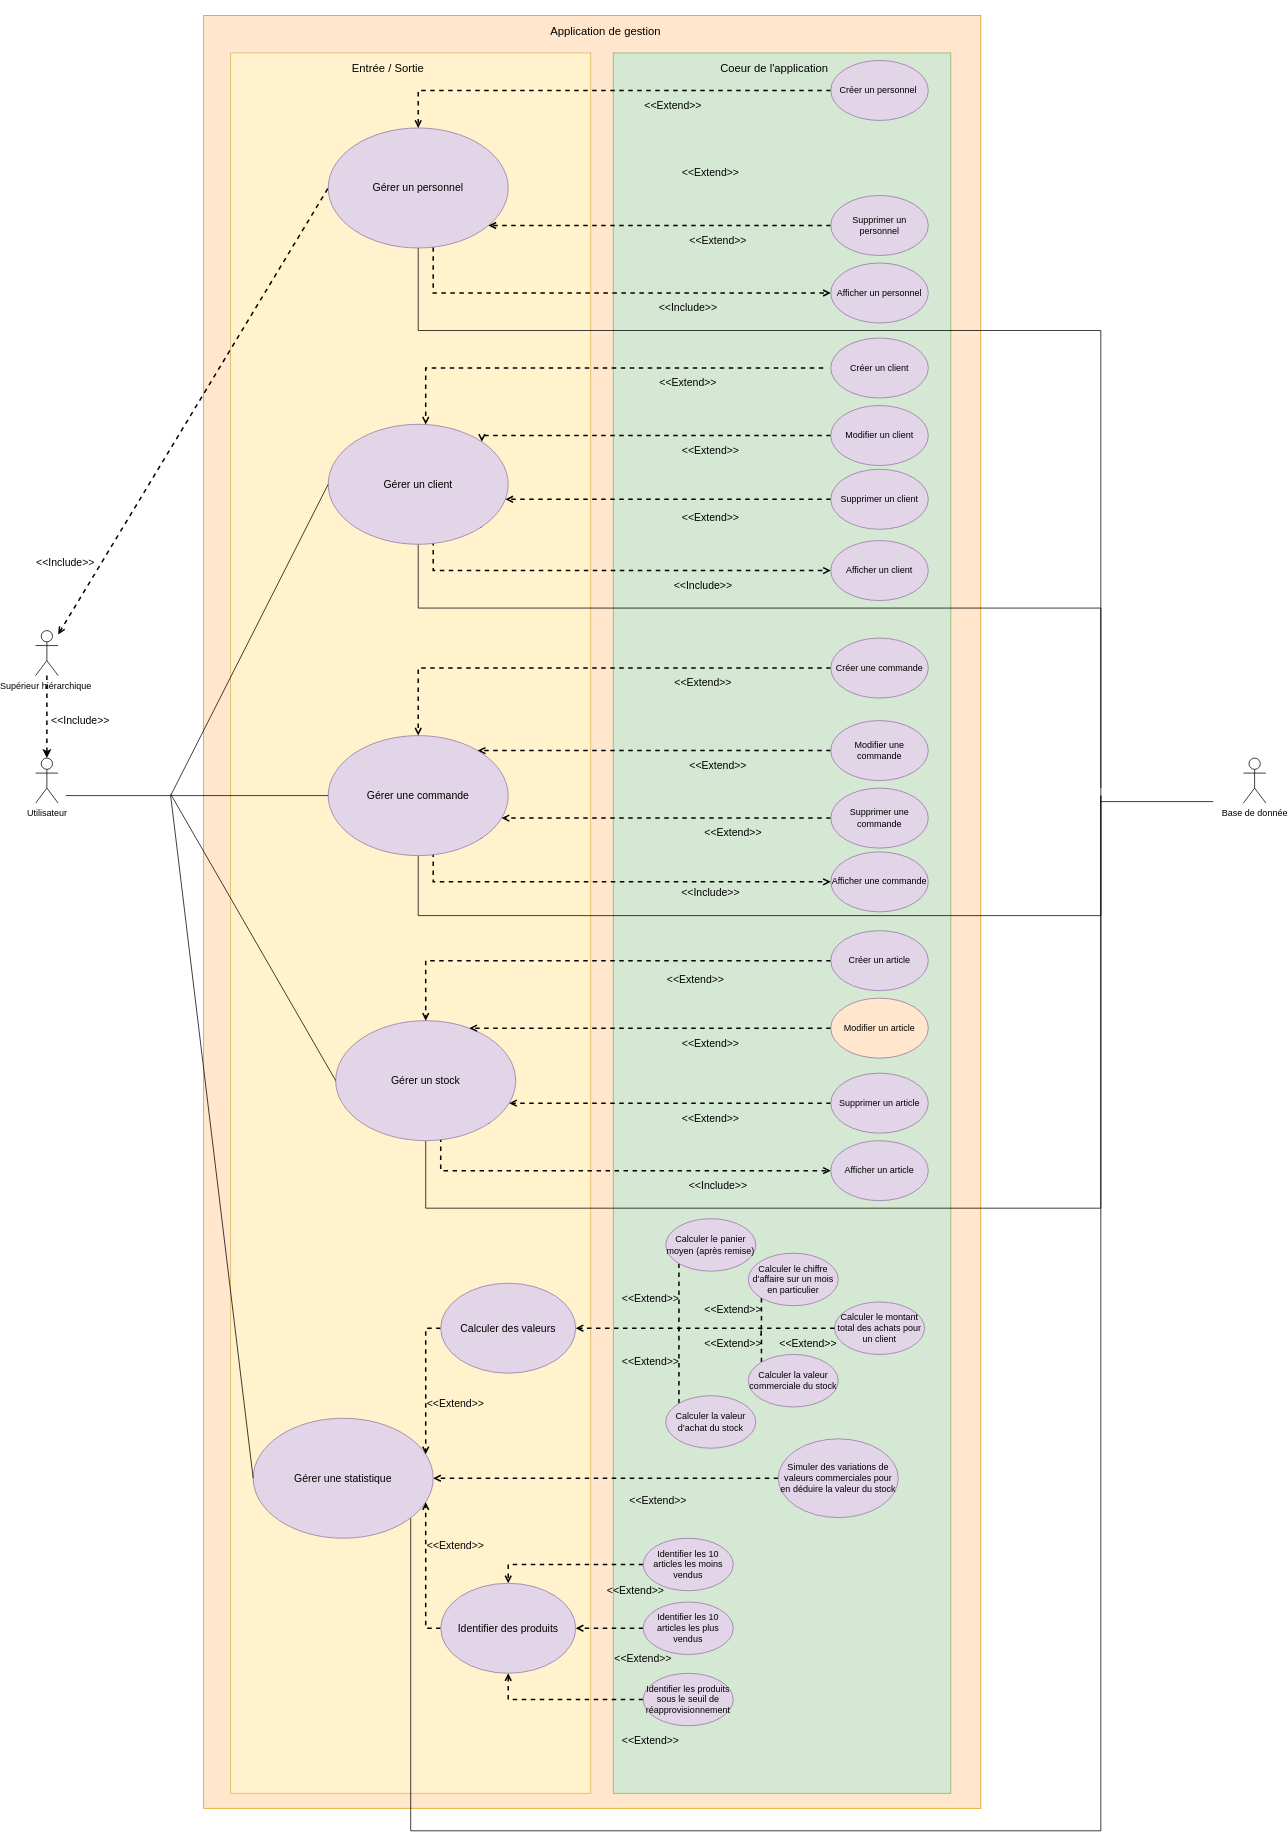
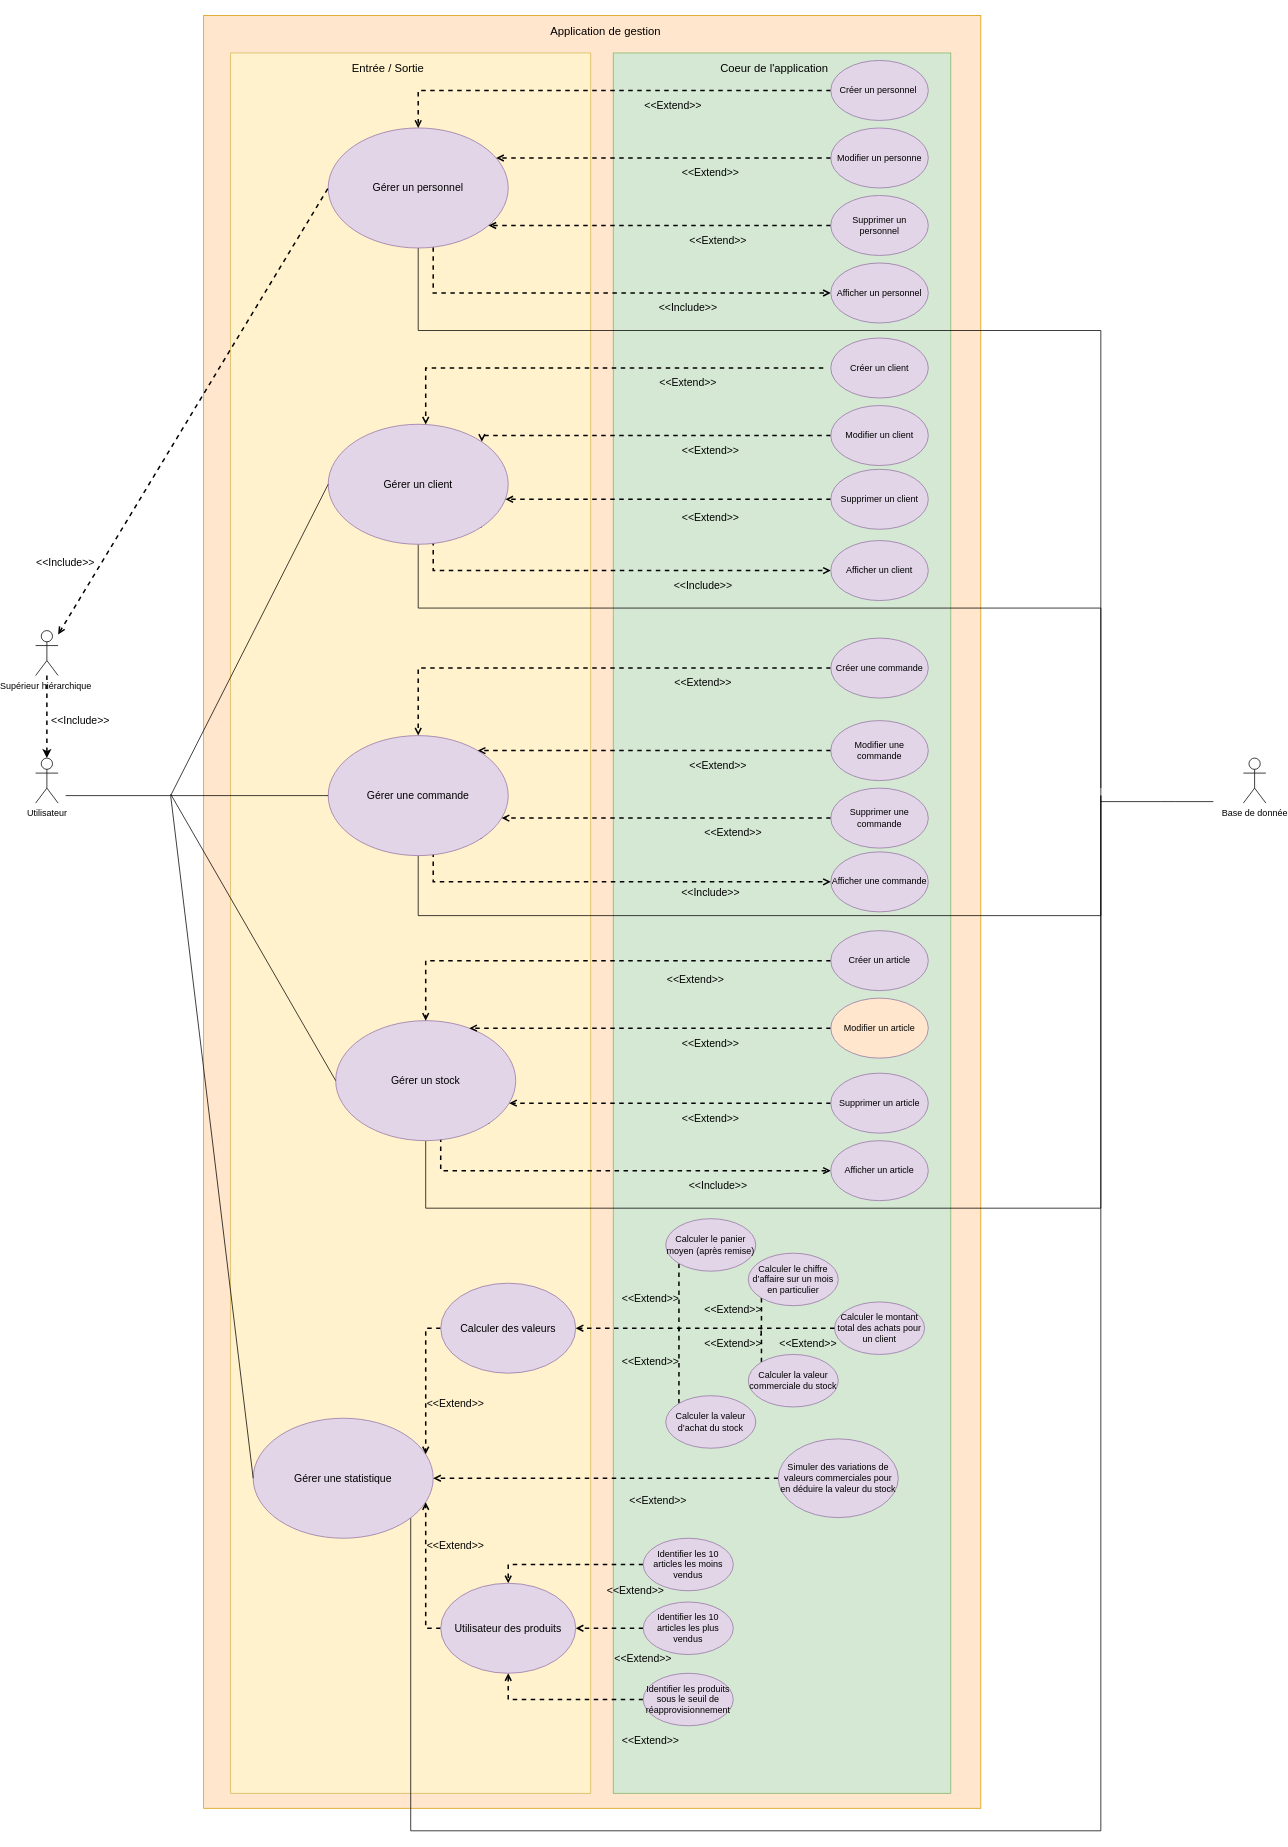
edge "Modifier un personne" -> "Gérer un personnel": added
node "Modifier un personne": added
node "Identifier des produits": label "Identifier des produits" -> "Utilisateur des produits"
